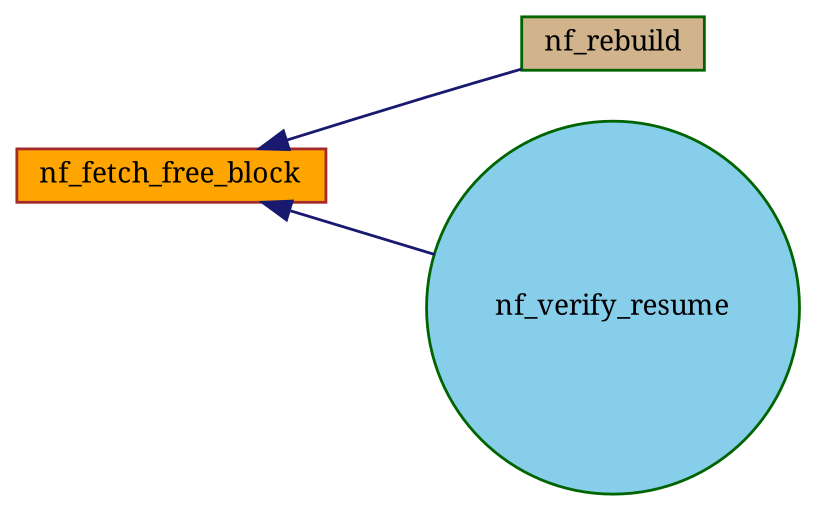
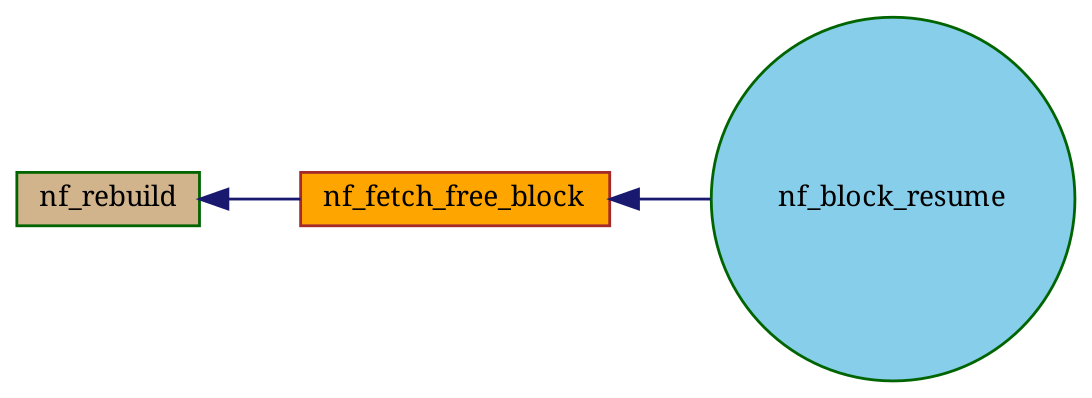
edge "nf_rebuild" -> "nf_fetch_free_block": reversed
node "nf_verify_resume": label "nf_verify_resume" -> "nf_block_resume"
